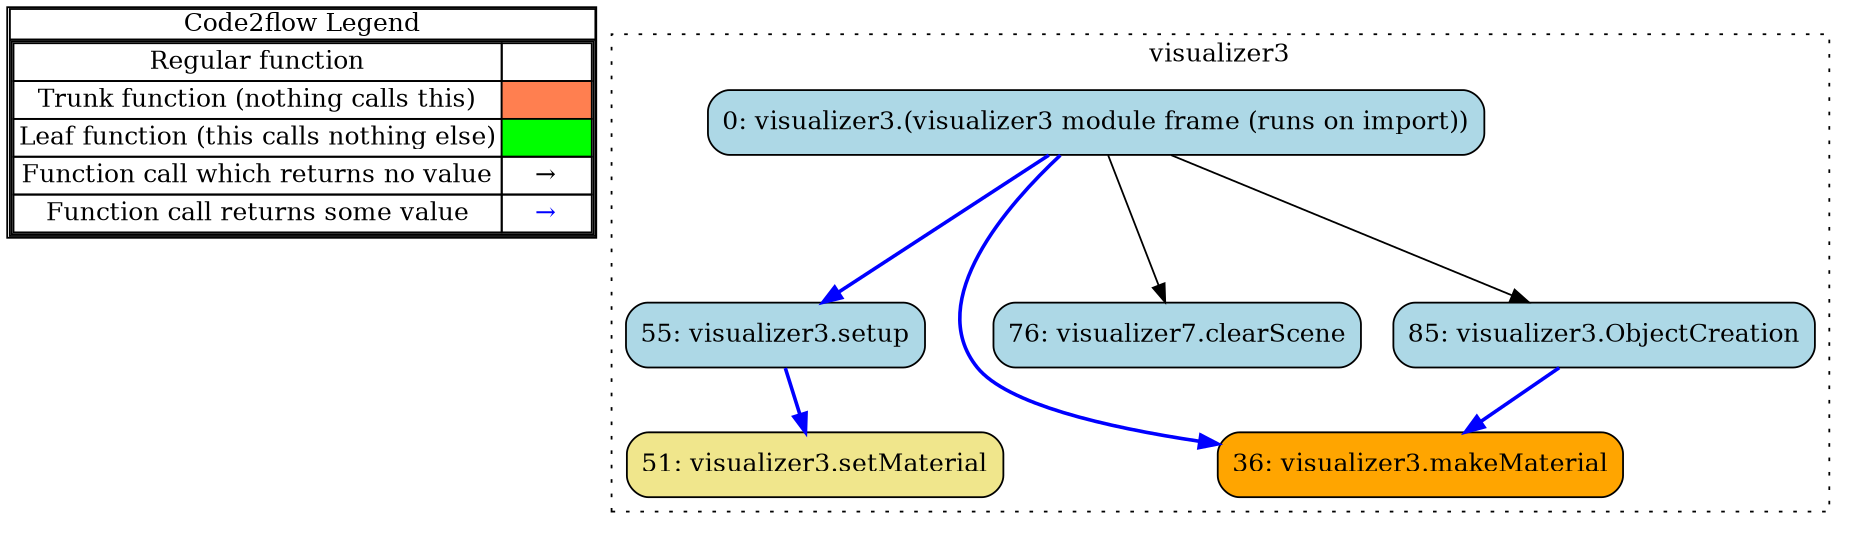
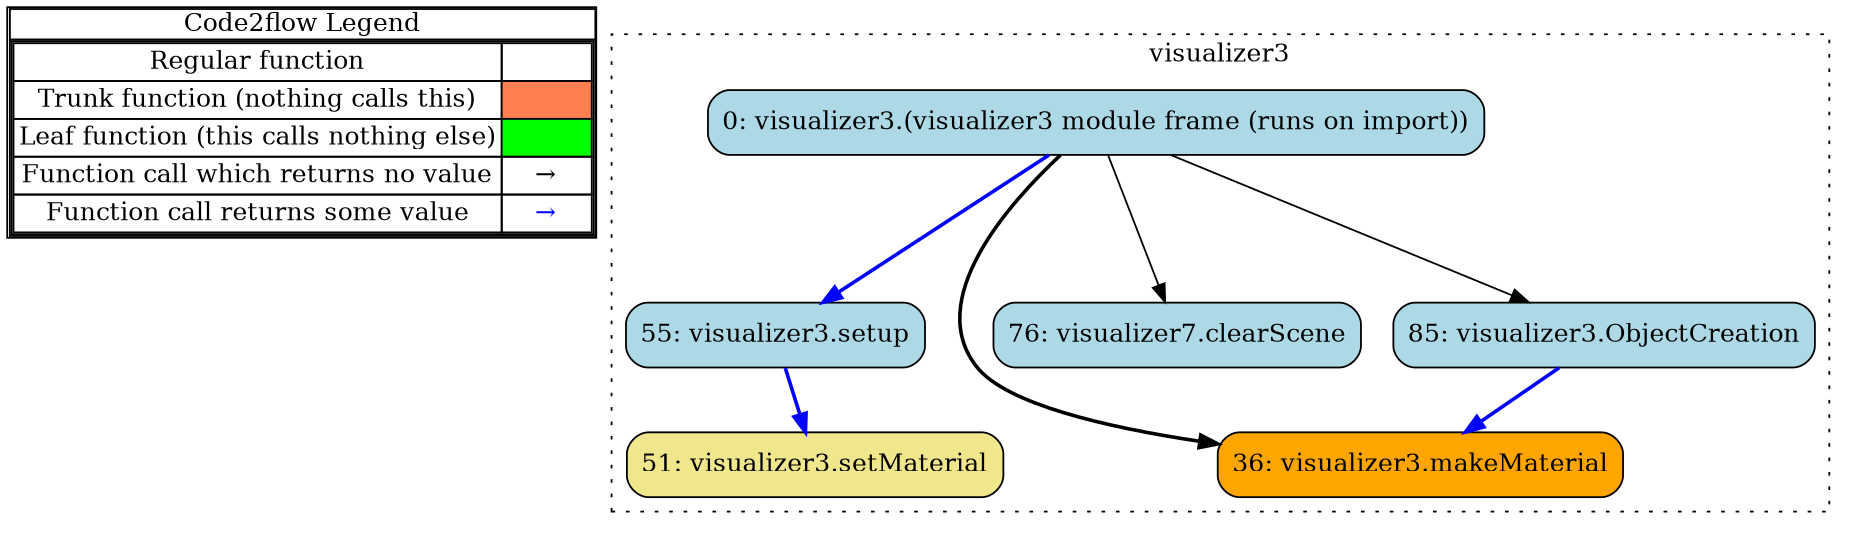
edge "0: visualizer3.(visualizer3 module frame (runs on import))" -> "36: visualizer3.makeMaterial": color blue -> black
